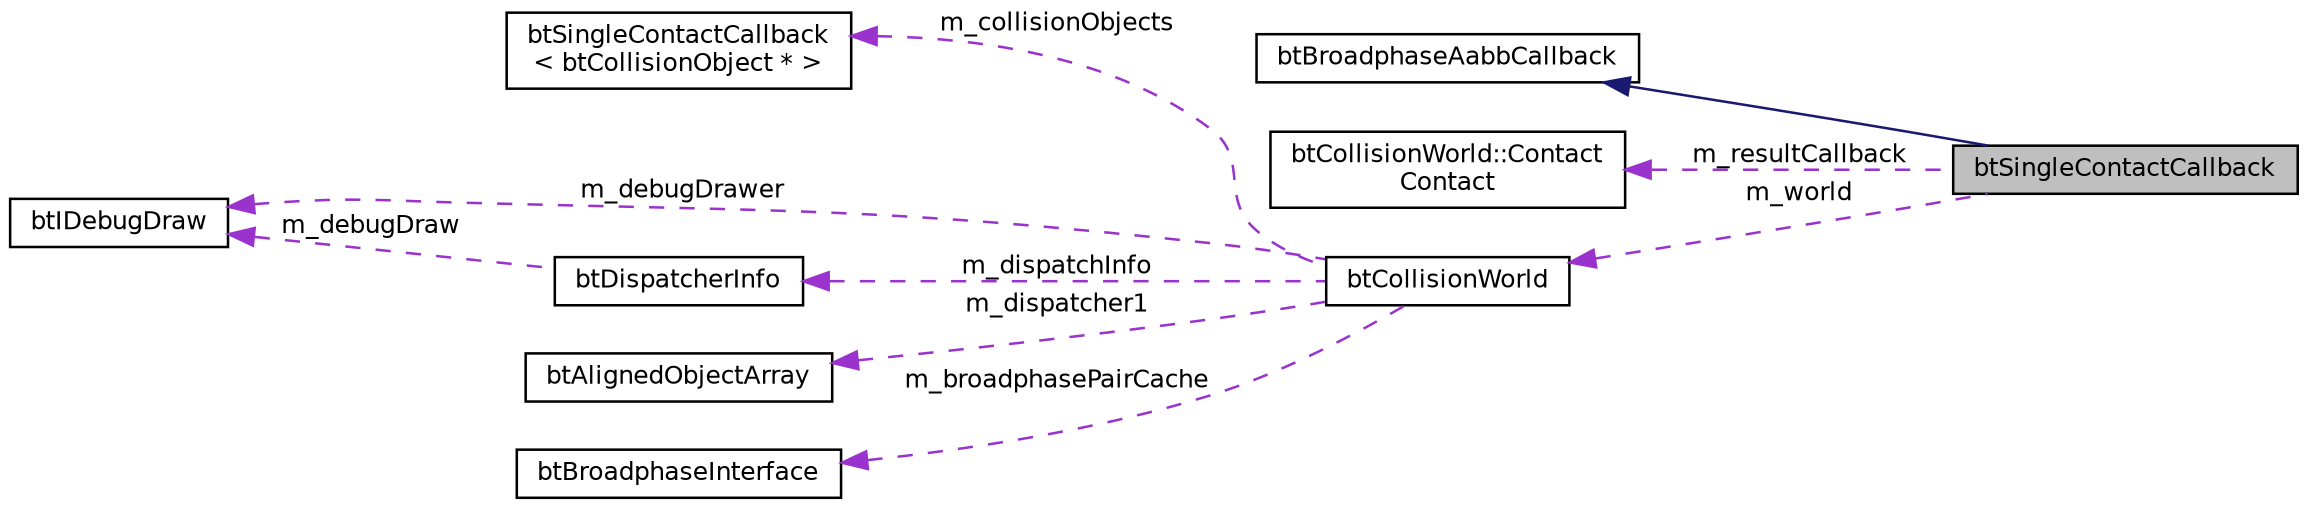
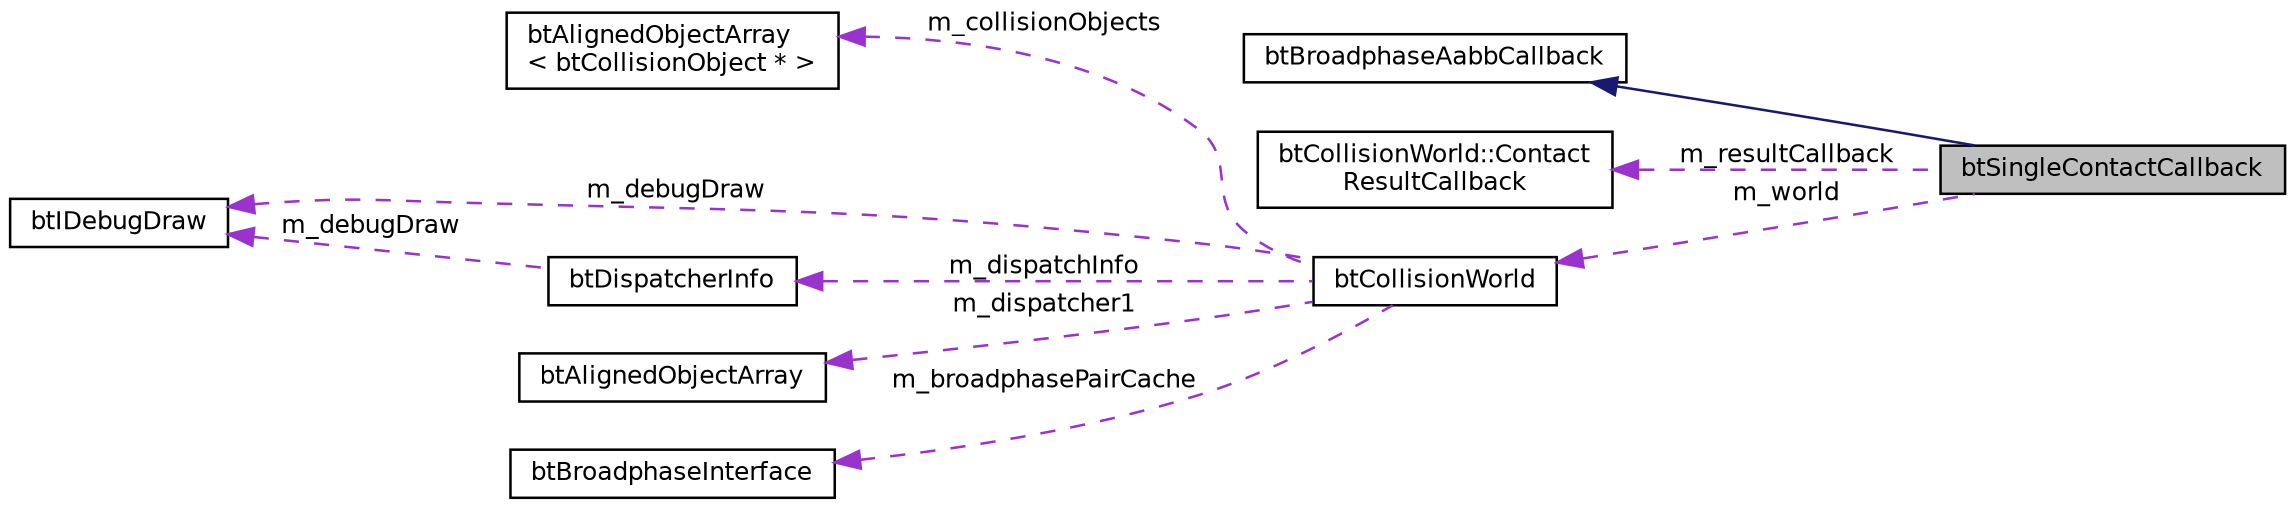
node "btSingleContactCallback < btCollisionObject * >": label "btSingleContactCallback < btCollisionObject * >" -> "btAlignedObjectArray < btCollisionObject * >"
node "btCollisionWorld::Contact Contact": label "btCollisionWorld::Contact Contact" -> "btCollisionWorld::Contact ResultCallback"
edge "btCollisionWorld" -> "btIDebugDraw": label " m_debugDrawer" -> " m_debugDraw"
